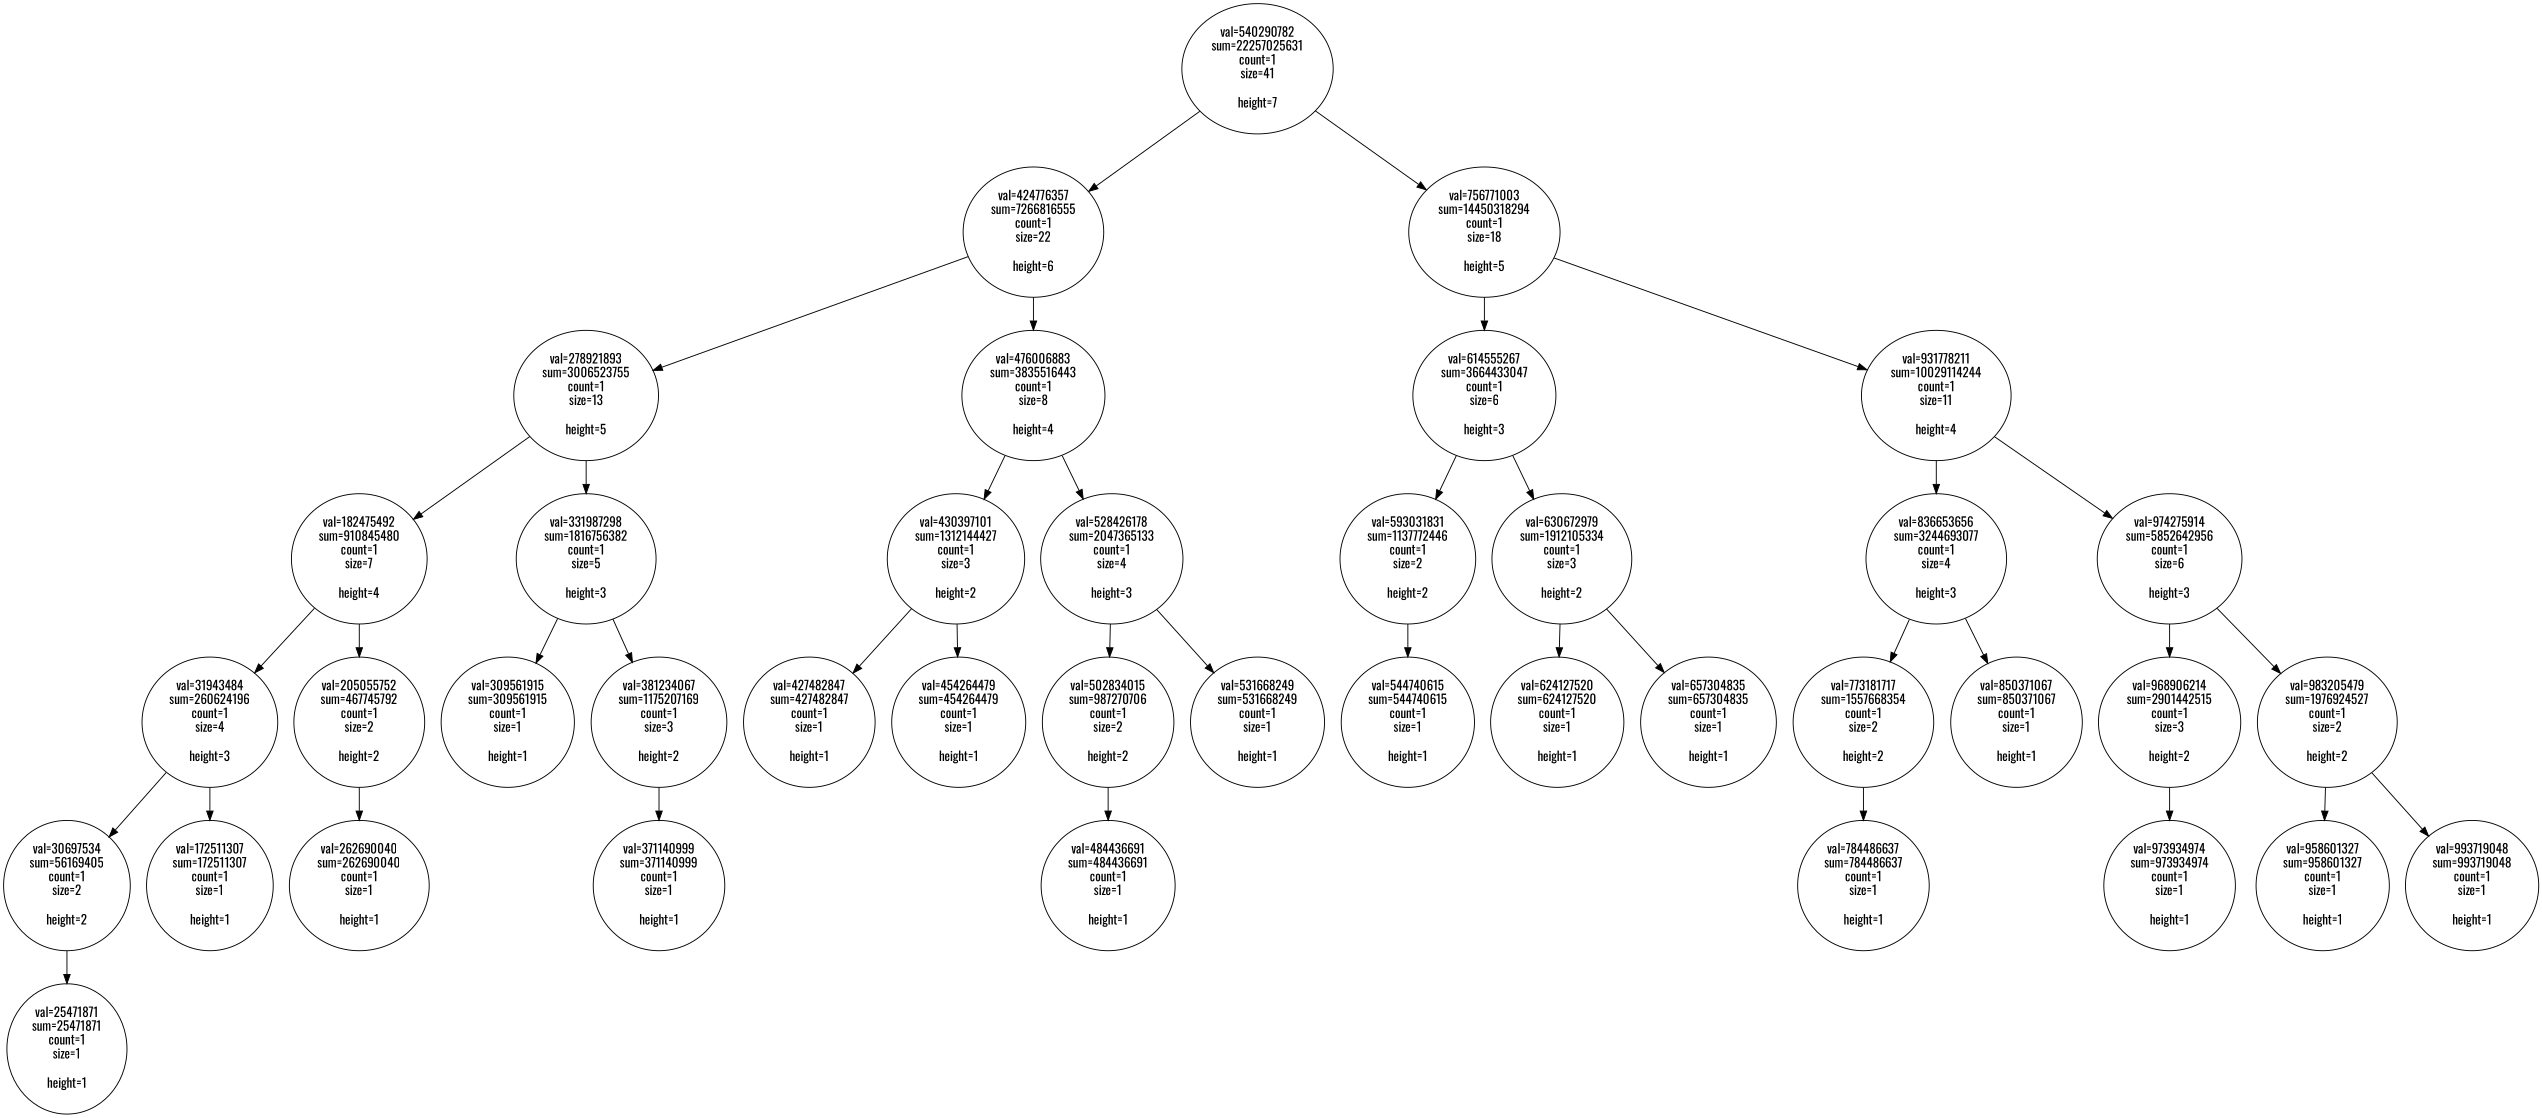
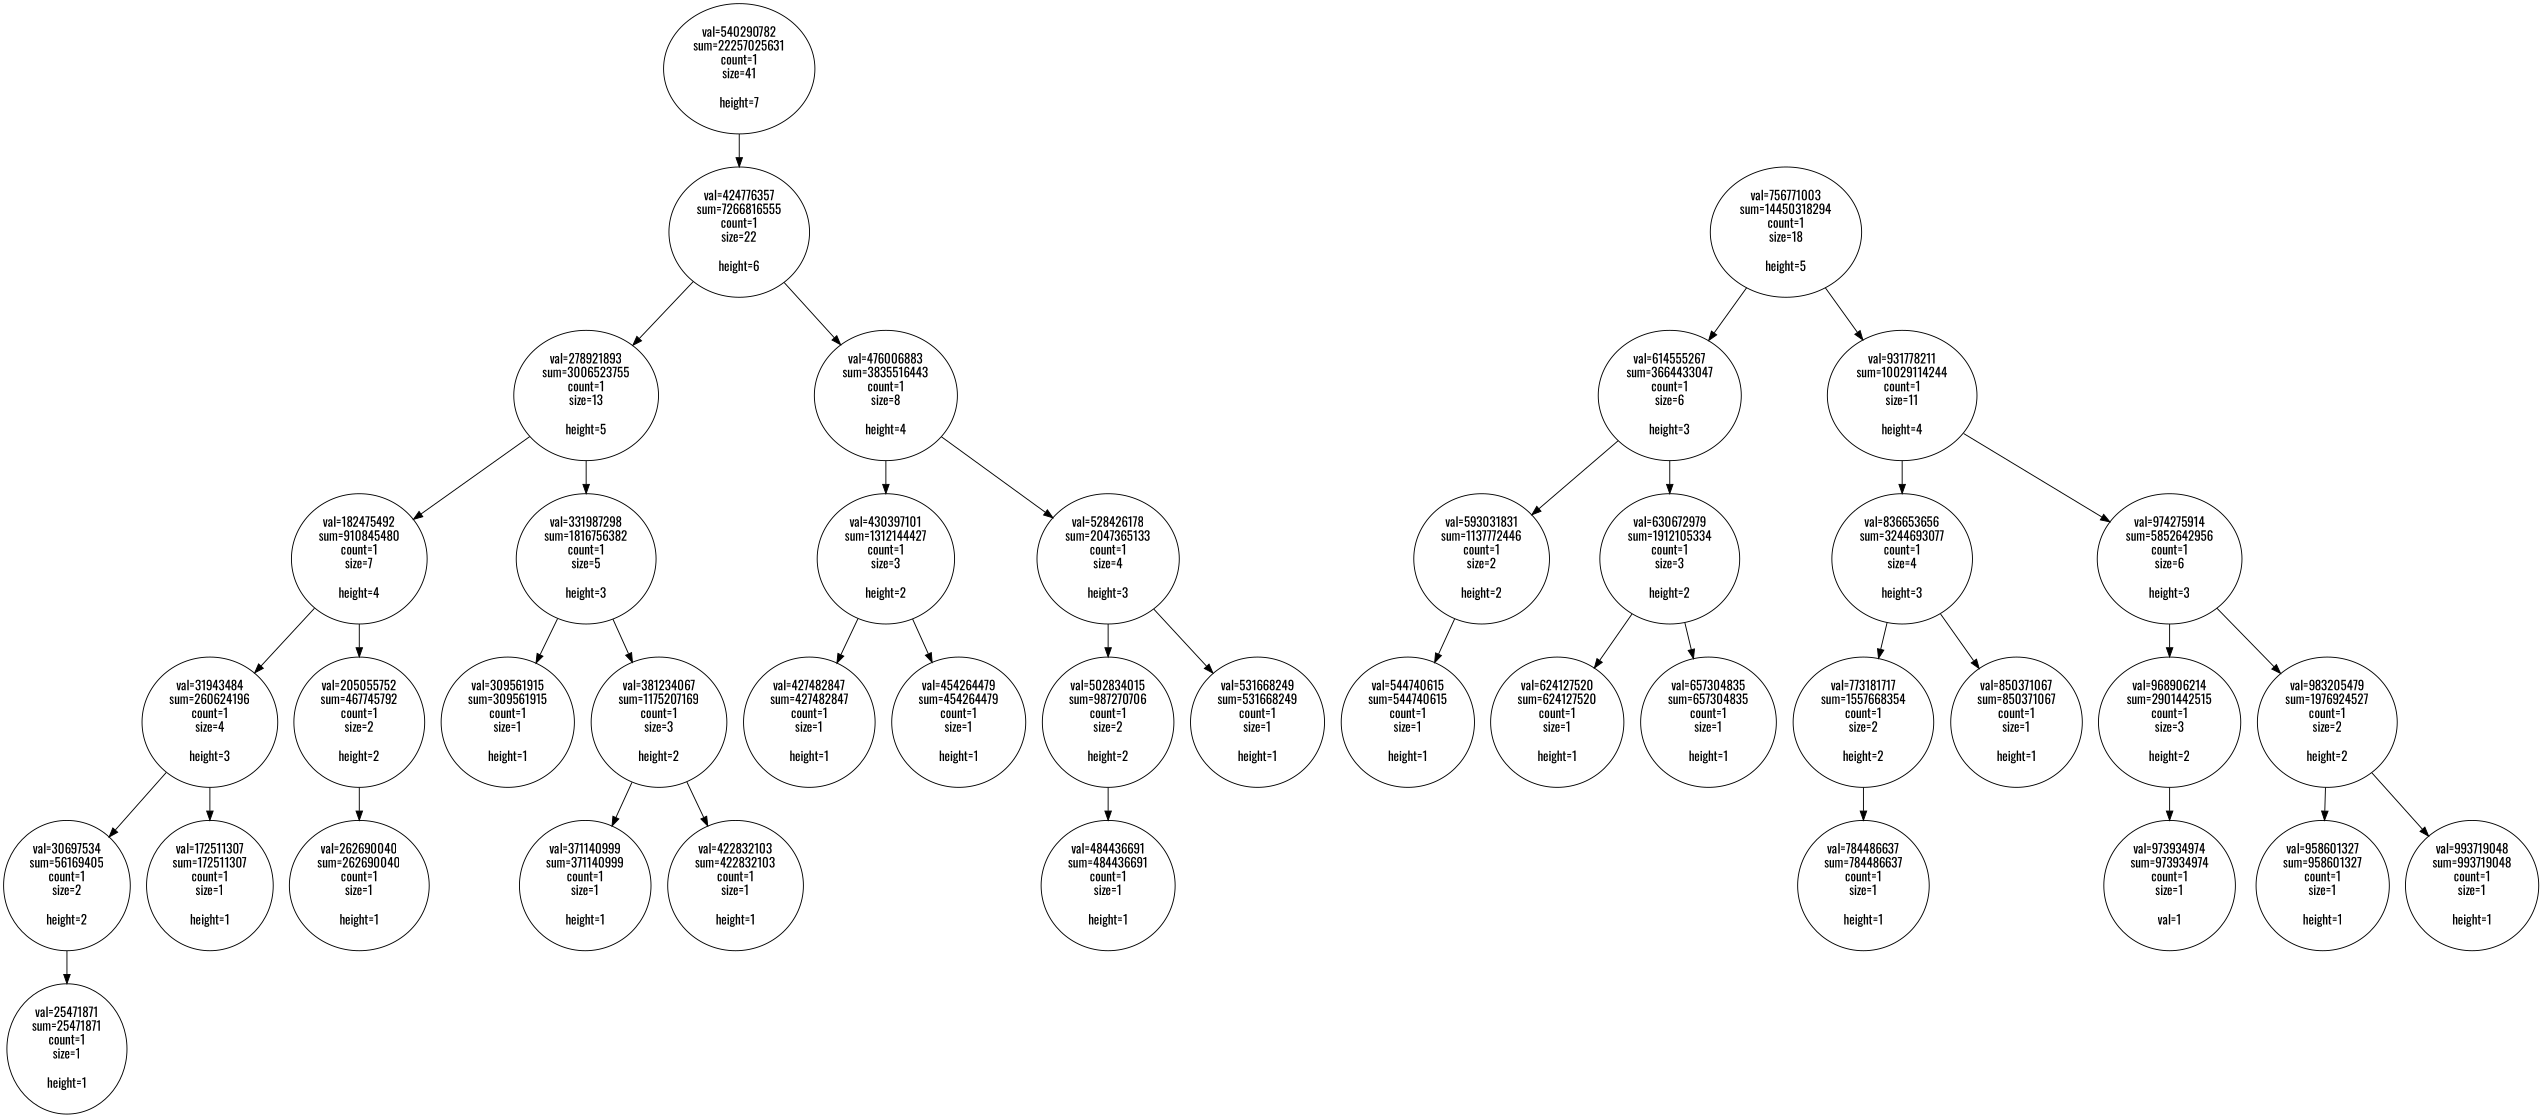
edge "val=540290782" -> "val=756771003": removed
node "val=422832103": added
node "val=973934974": text "height=1" -> "val=1"
